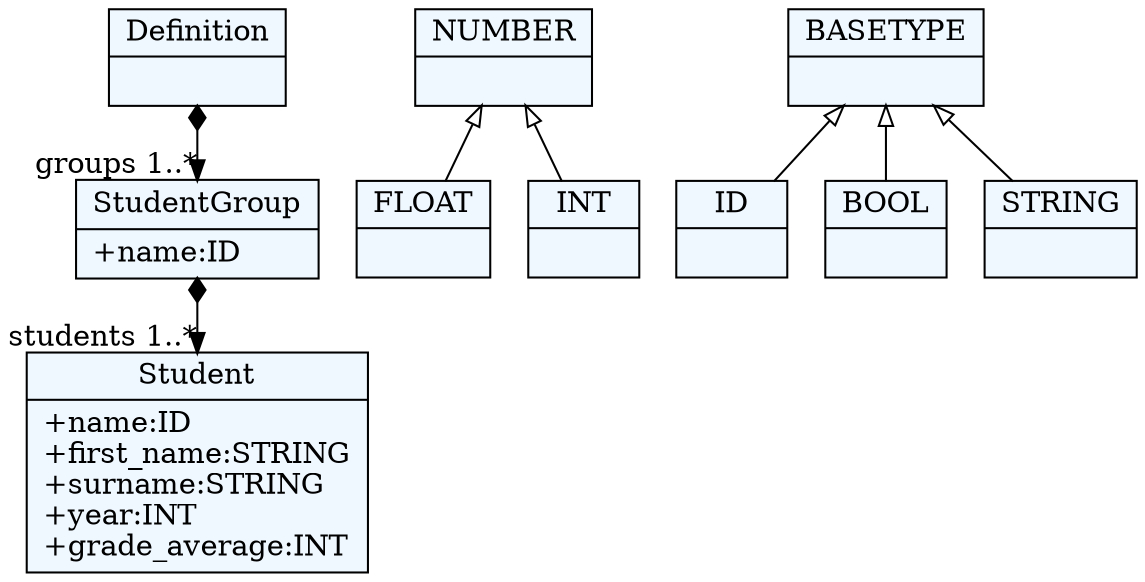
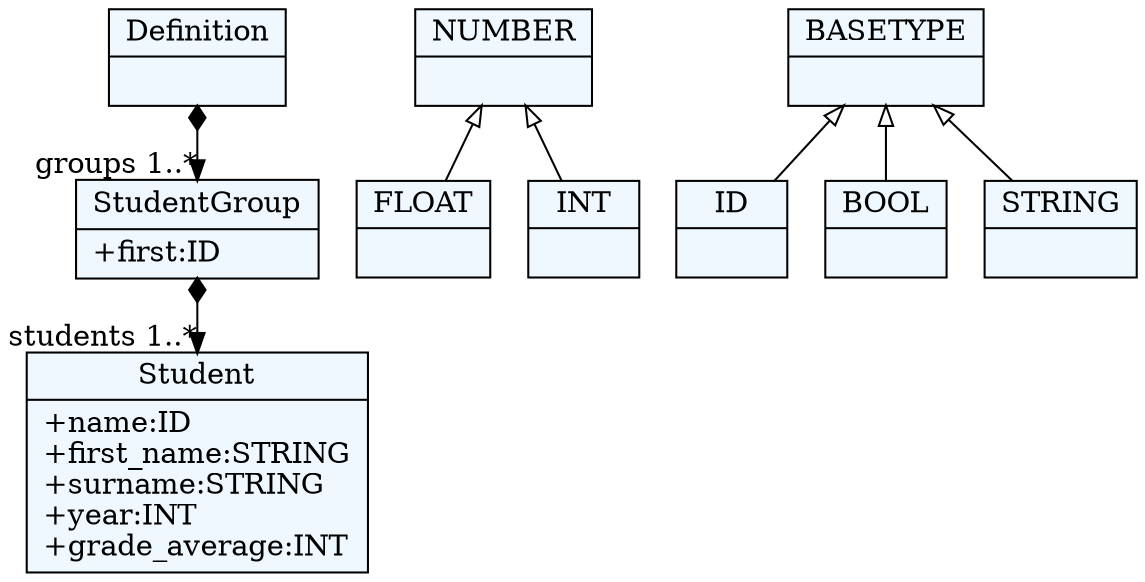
node "StudentGroup": text "+name:ID" -> "+first:ID"
